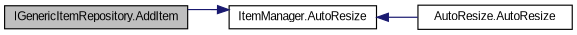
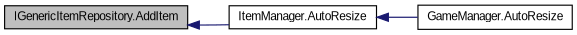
edge "IGenericItemRepository.AddItem" -> "ItemManager.AutoResize": reversed
node "AutoResize.AutoResize": label "AutoResize.AutoResize" -> "GameManager.AutoResize"
